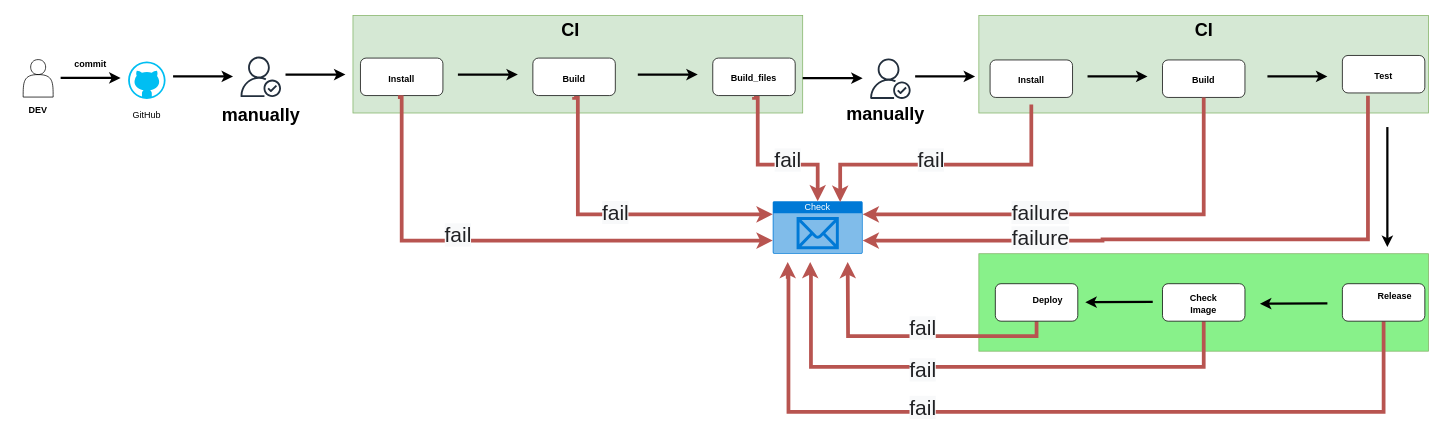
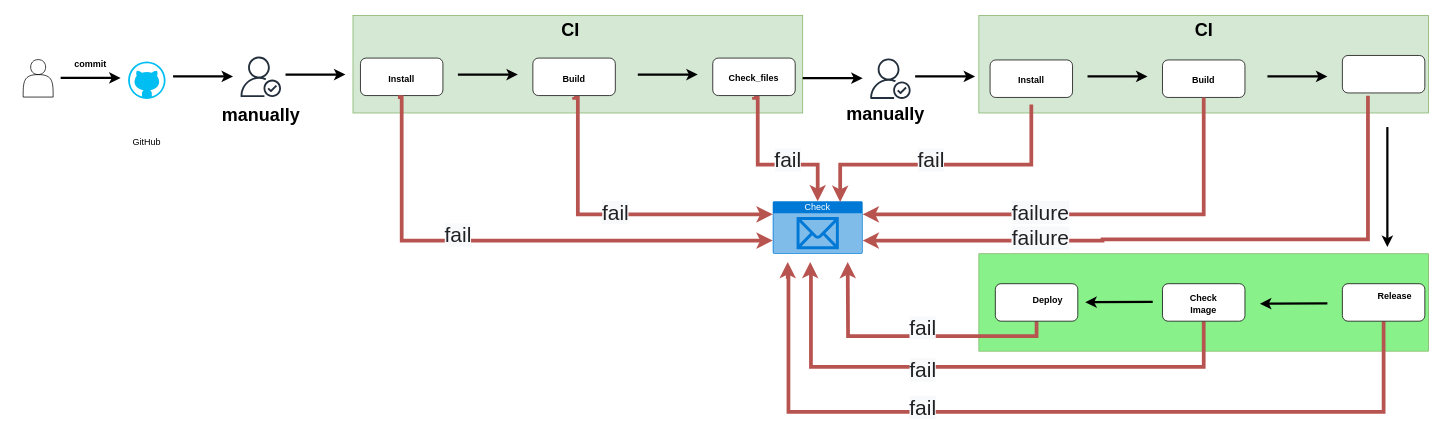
node "Test": removed
node "Build_files": label "Build_files" -> "Check_files"
node "DEV": removed
node "GitHub": moved (147, 116) -> (147, 142)
